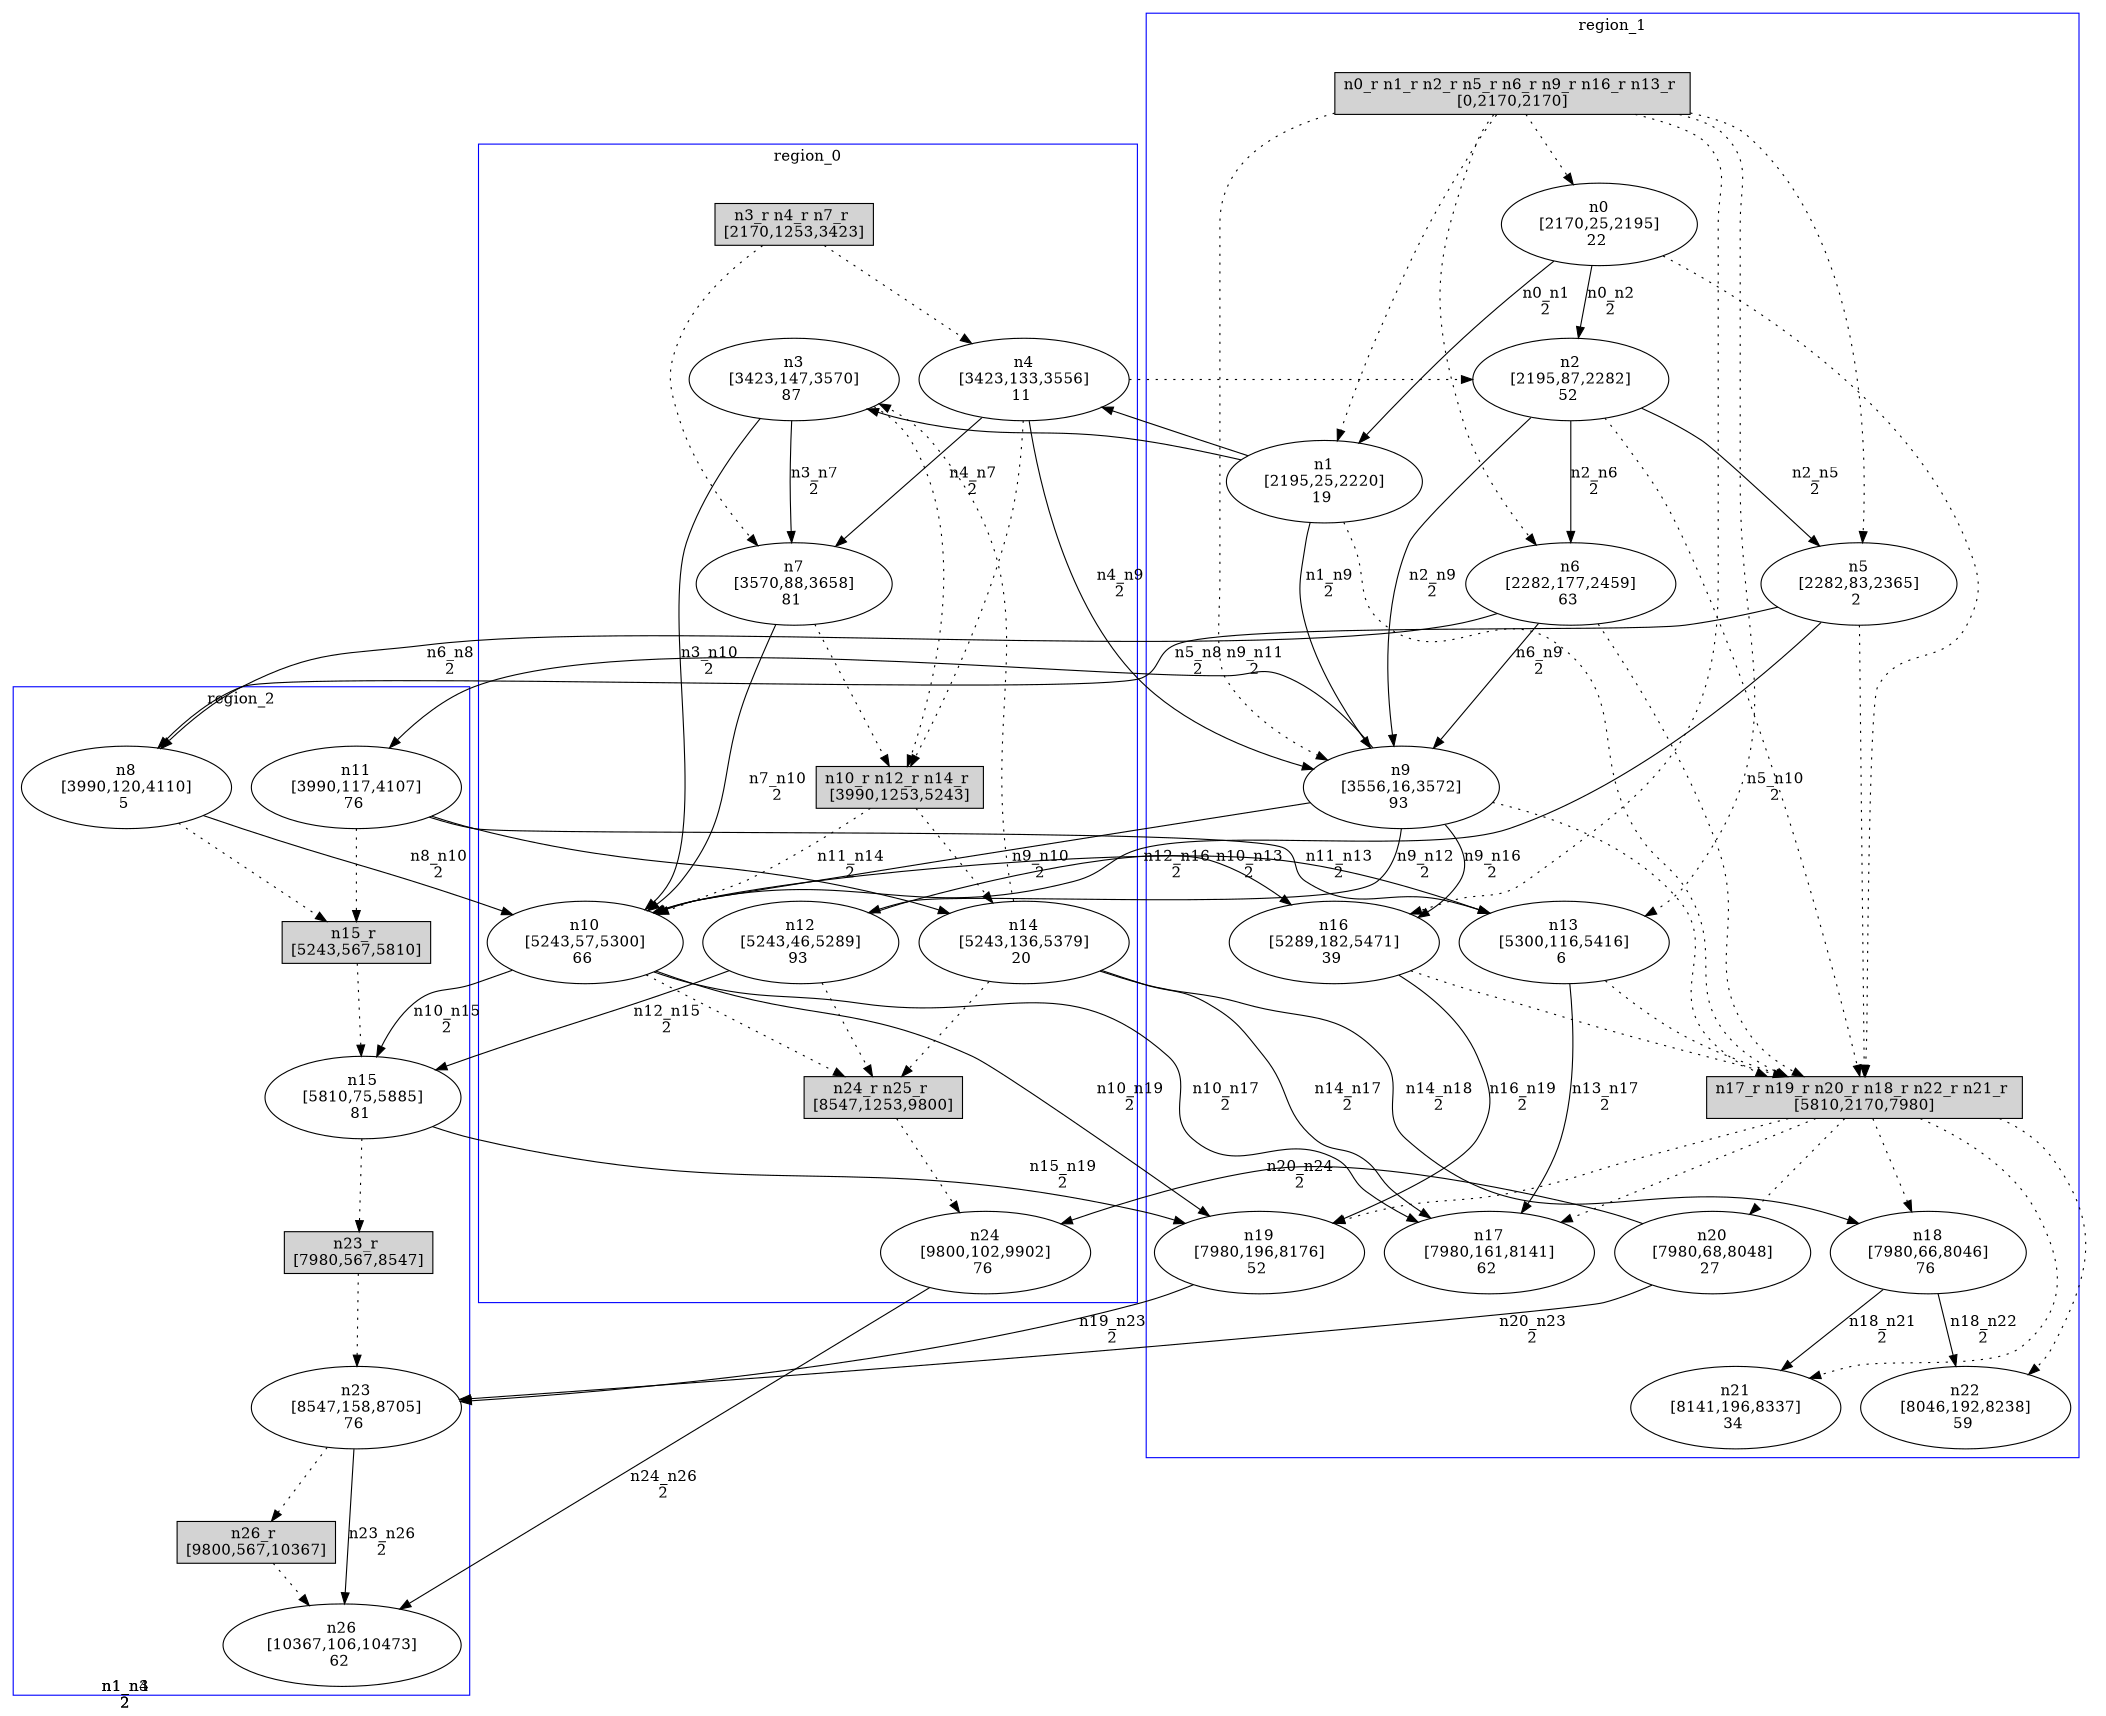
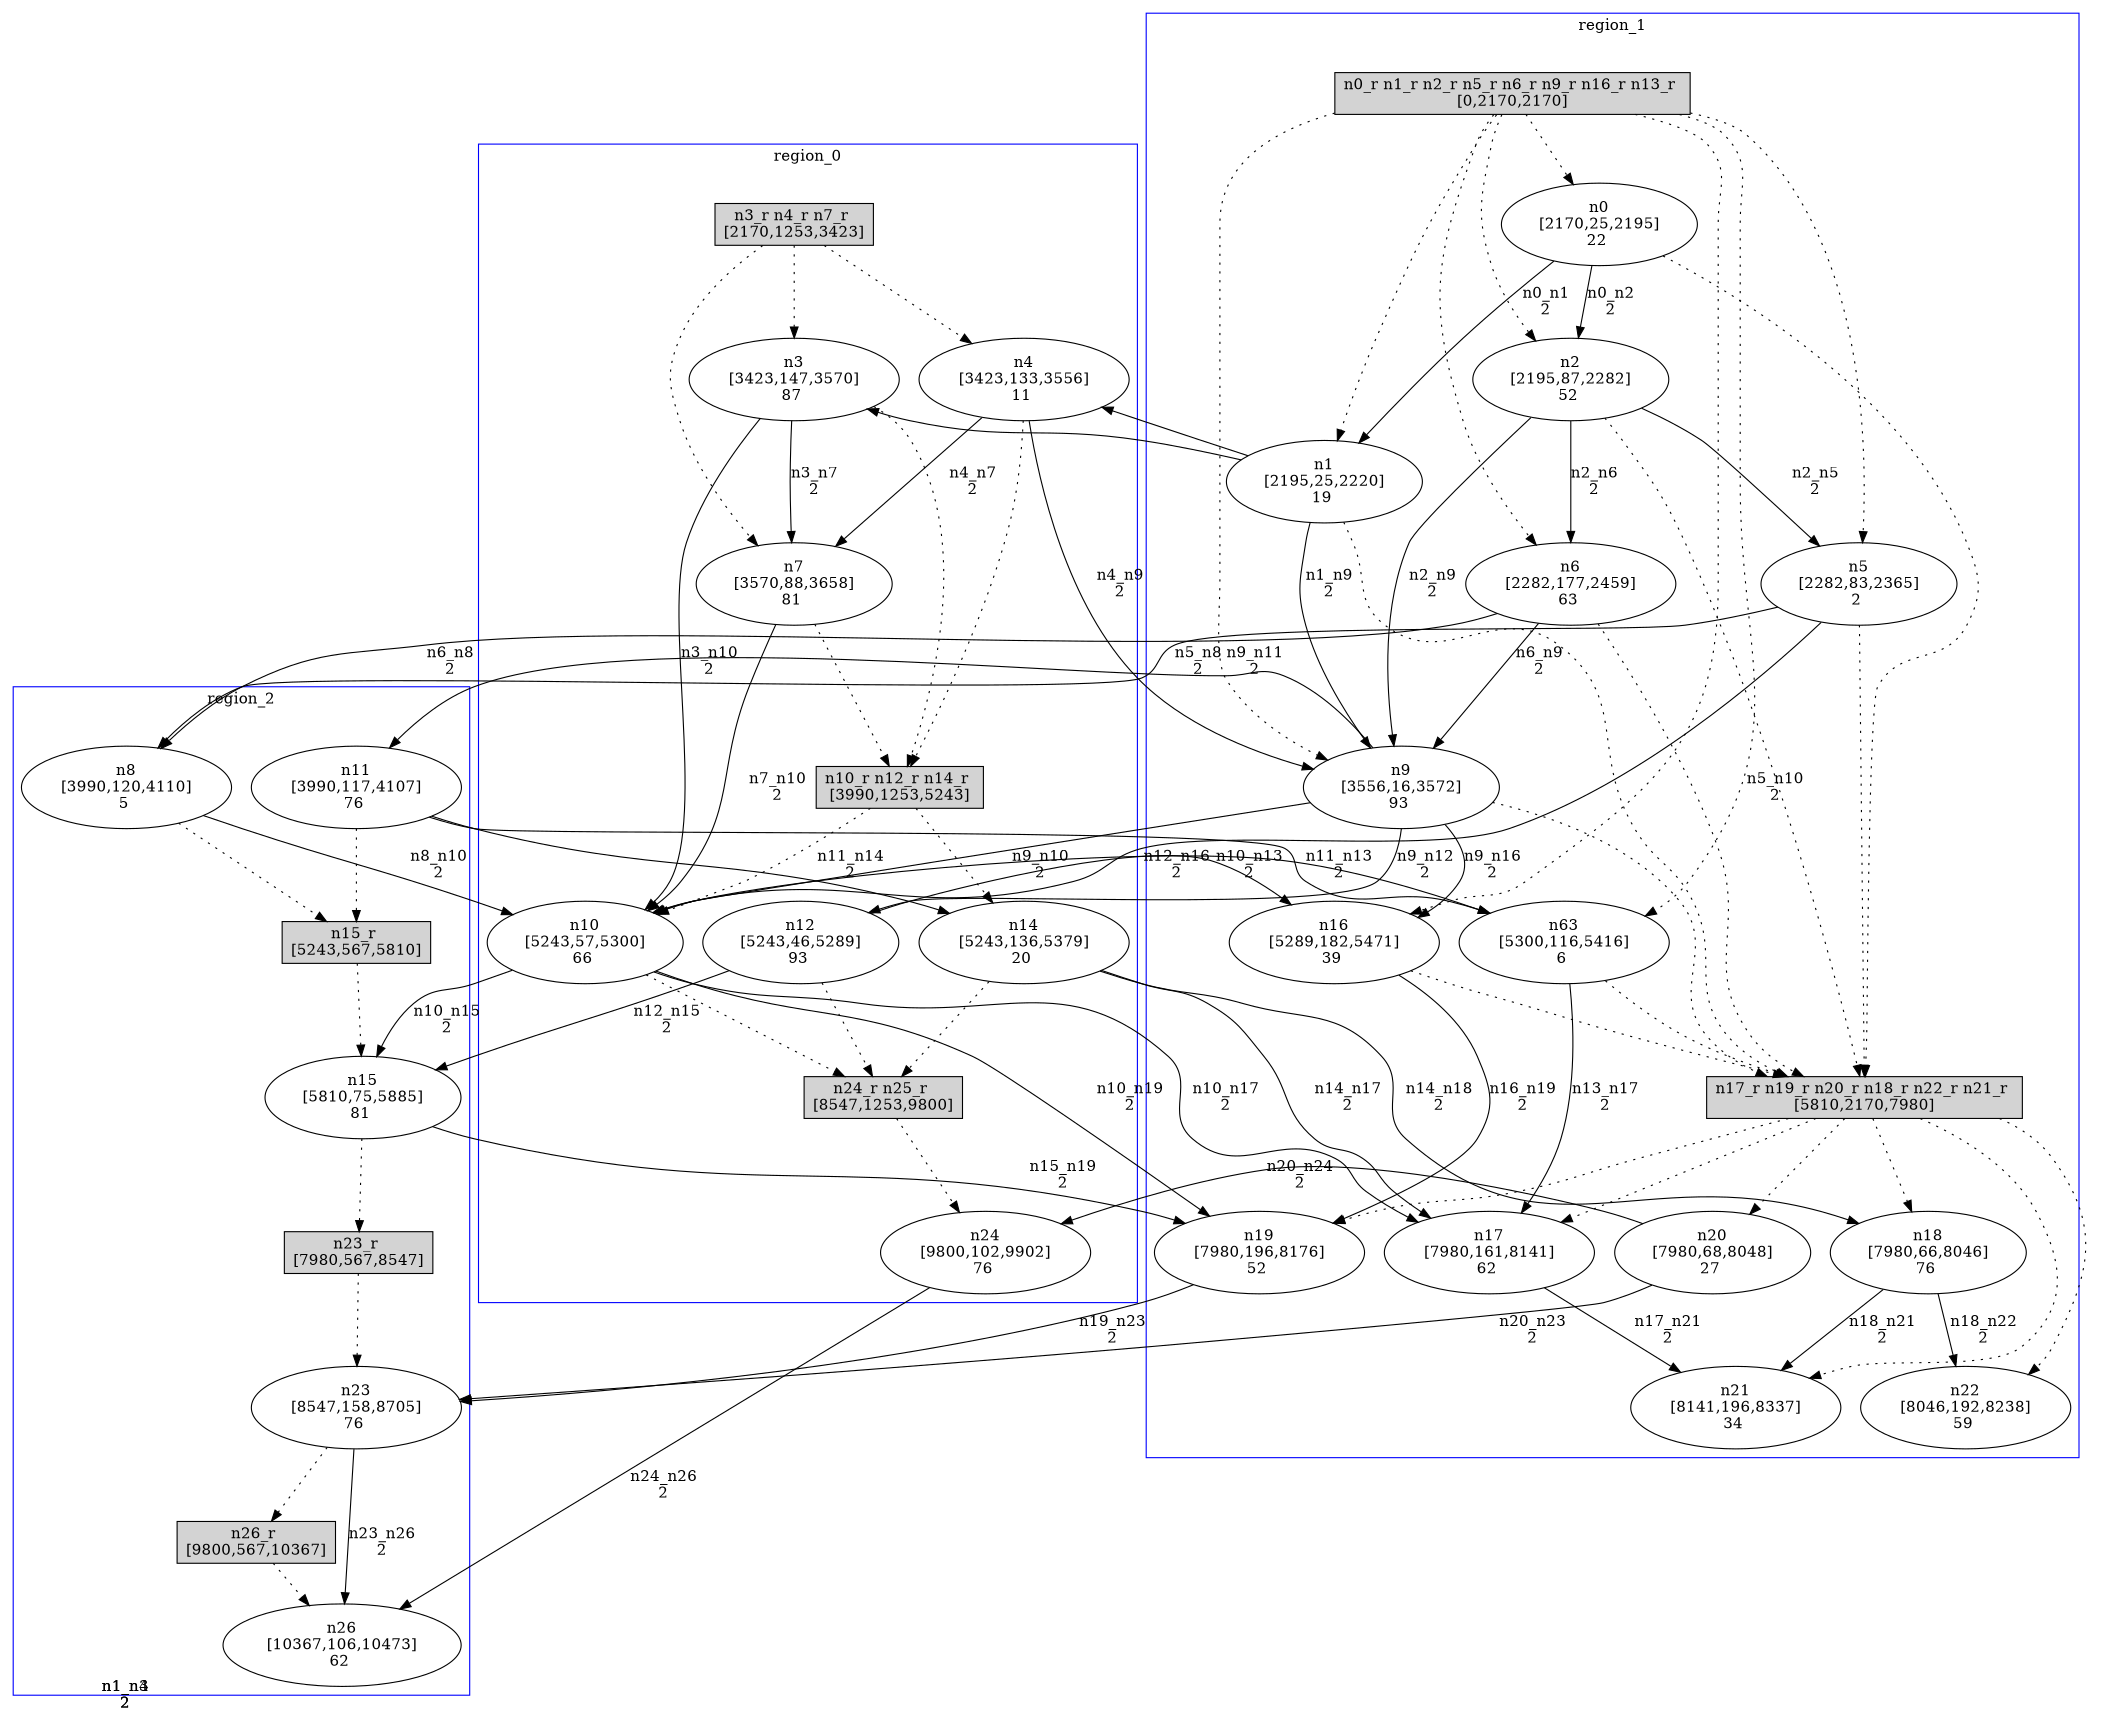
edge "n4 [3423,133,3556] 11" -> "n2 [2195,87,2282] 52": now "n0_r n1_r n2_r n5_r n6_r n9_r n16_r n13_r [0,2170,2170]" -> "n2 [2195,87,2282] 52"
edge "n14 [5243,136,5379] 20" -> "n3 [3423,147,3570] 87": now "n3_r n4_r n7_r [2170,1253,3423]" -> "n3 [3423,147,3570] 87"
node "n13 [5300,116,5416] 6": label "n13 [5300,116,5416] 6" -> "n63 [5300,116,5416] 6"
edge "n17 [7980,161,8141] 62" -> "n21 [8141,196,8337] 34": added, label "n17_n21 2"
